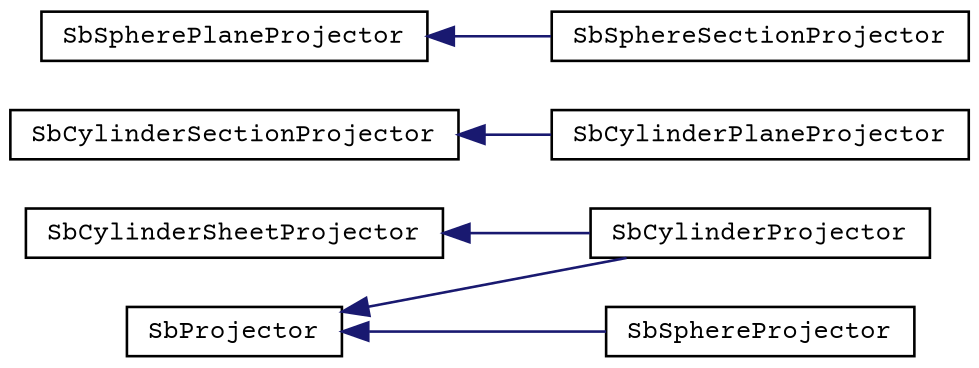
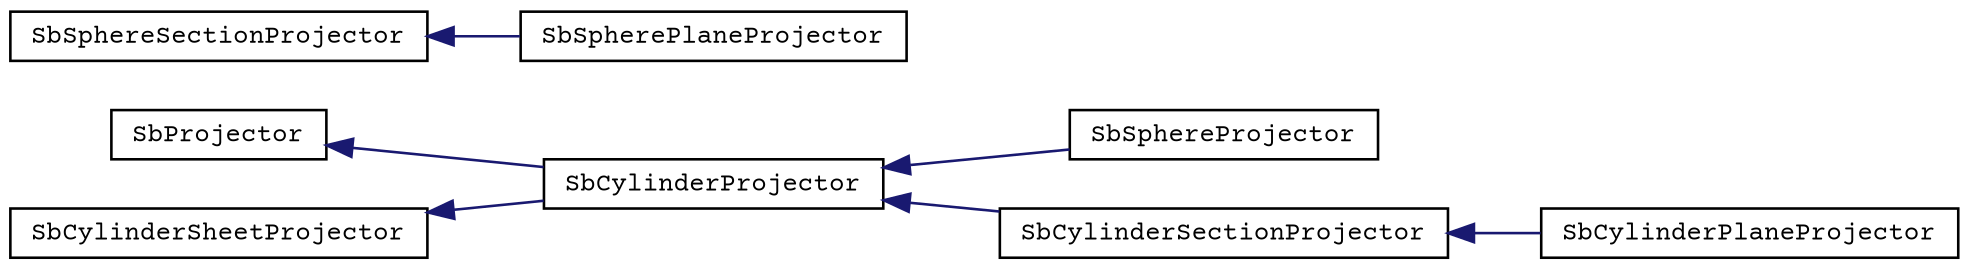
edge "SbSphereSectionProjector" -> "SbSpherePlaneProjector": reversed
edge "SbCylinderSectionProjector" -> "SbCylinderProjector": added
edge "SbSphereProjector" -> "SbProjector": now "SbSphereProjector" -> "SbCylinderProjector"
